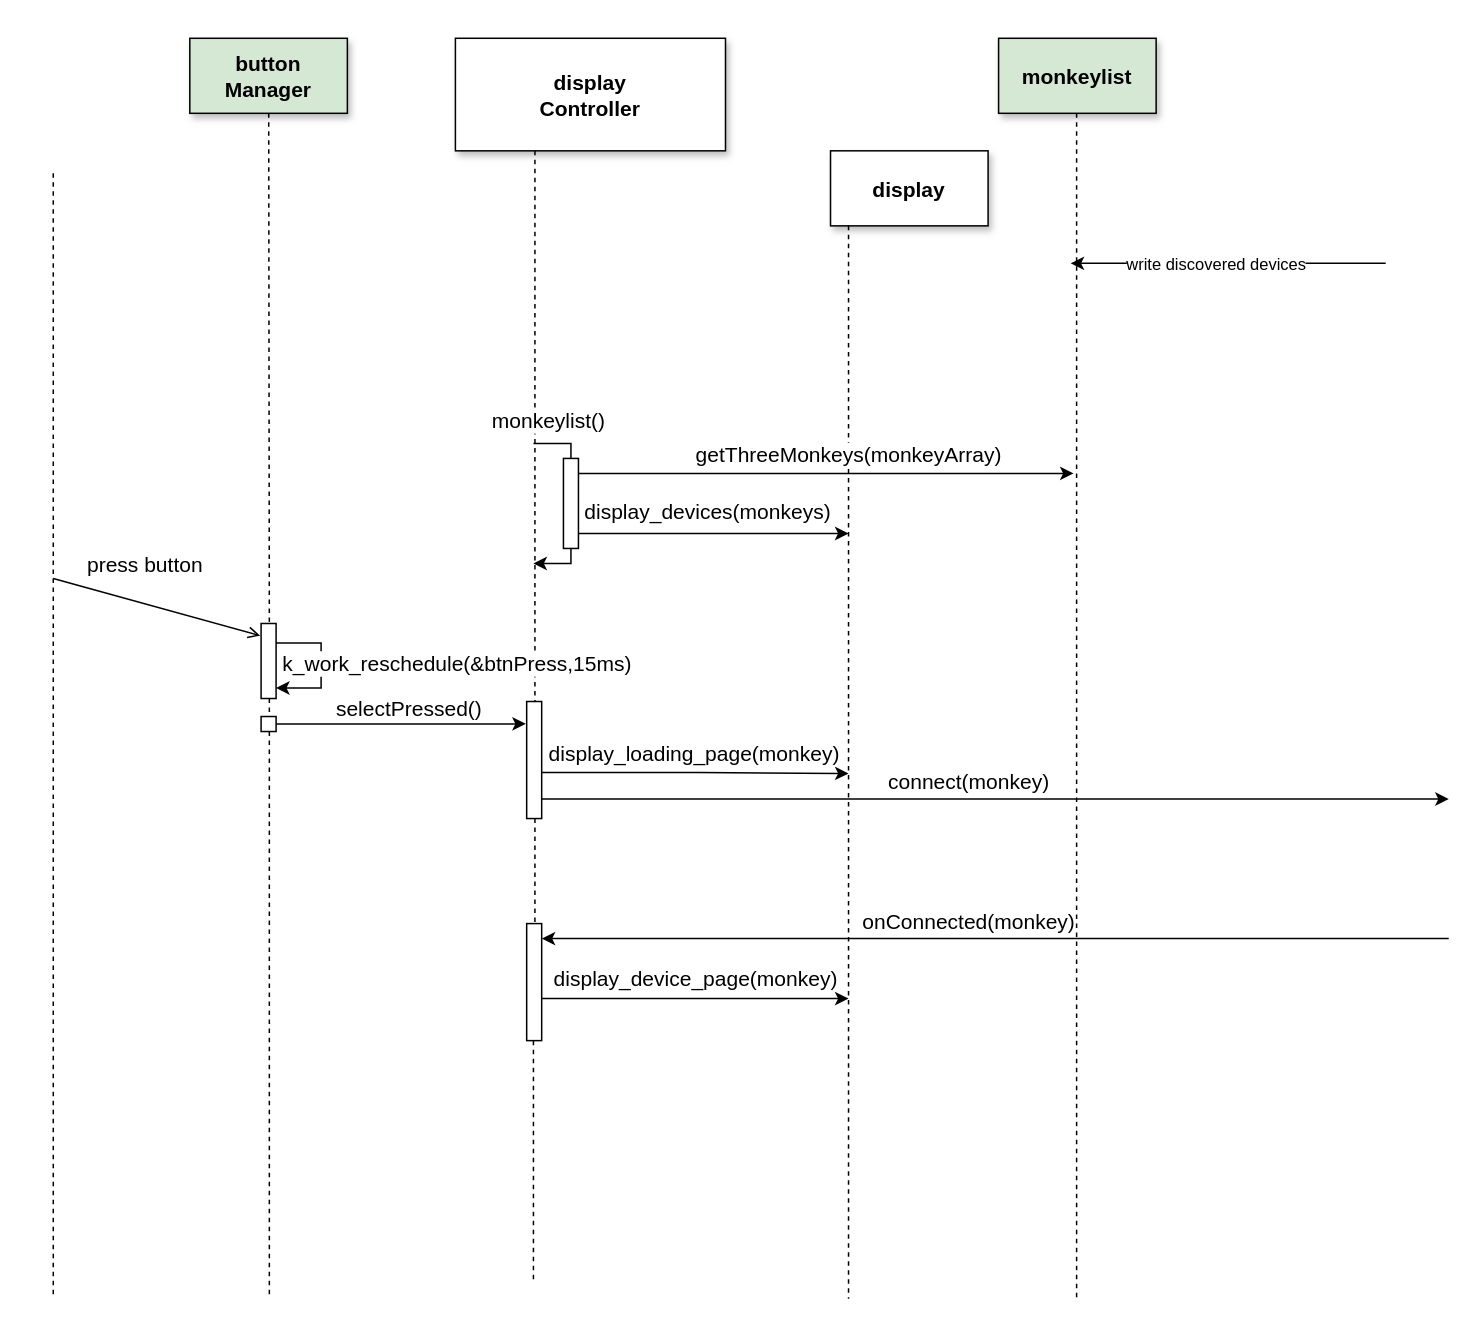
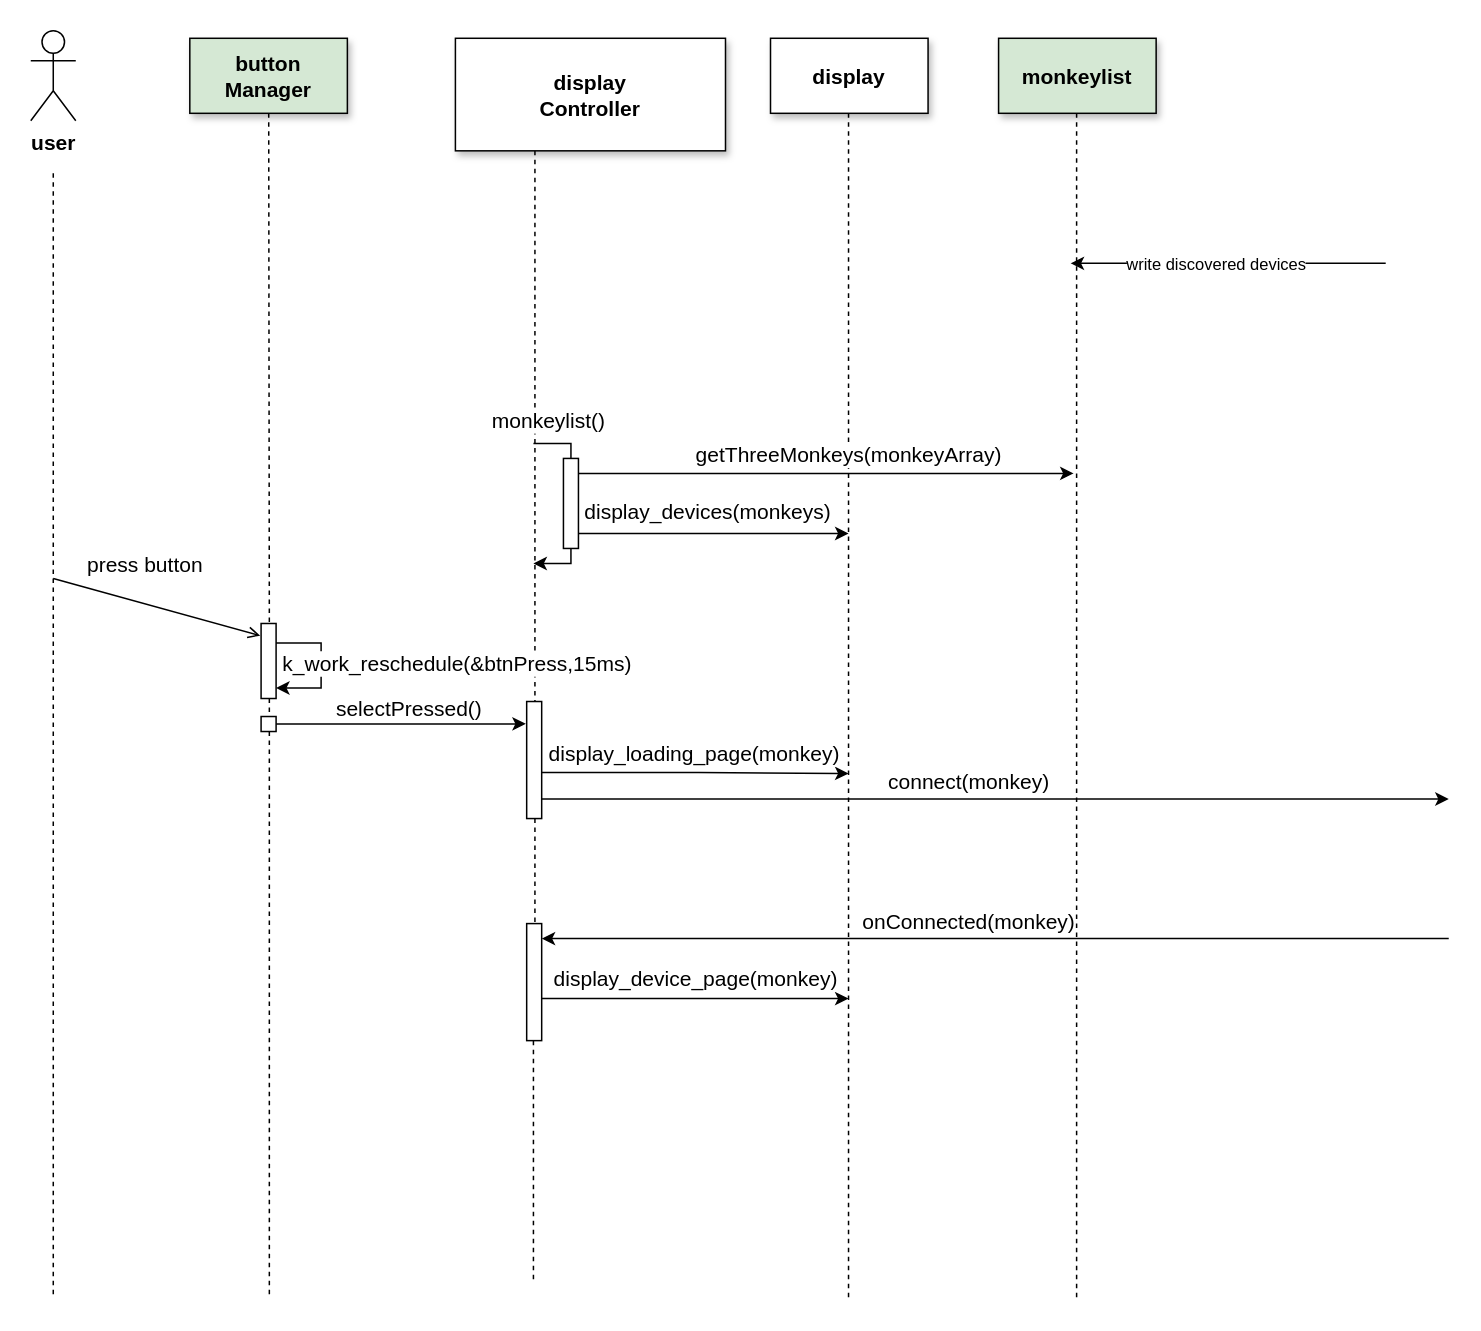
node "user": added
node "display": moved (909, 188) -> (849, 76)
